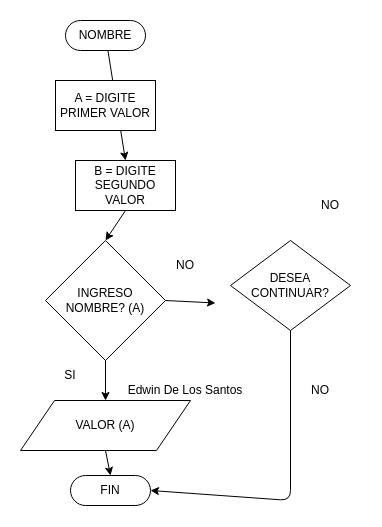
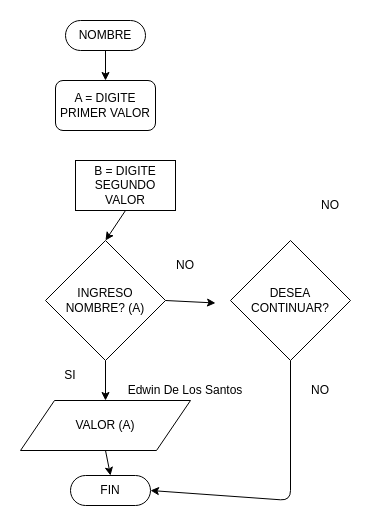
edge "NOMBRE" -> "B = DIGITE SEGUNDO VALOR": now "NOMBRE" -> "A = DIGITE PRIMER VALOR"
node "A = DIGITE PRIMER VALOR": shape rectangle -> rounded rectangle
node "DESEA CONTINUAR?": size 120x90 -> 120x120
